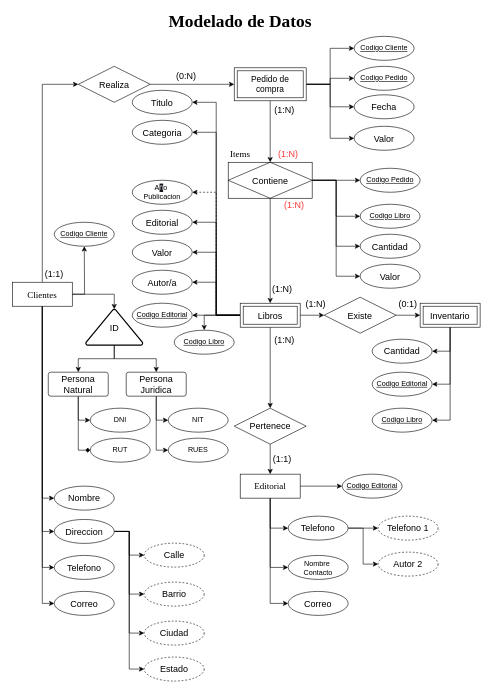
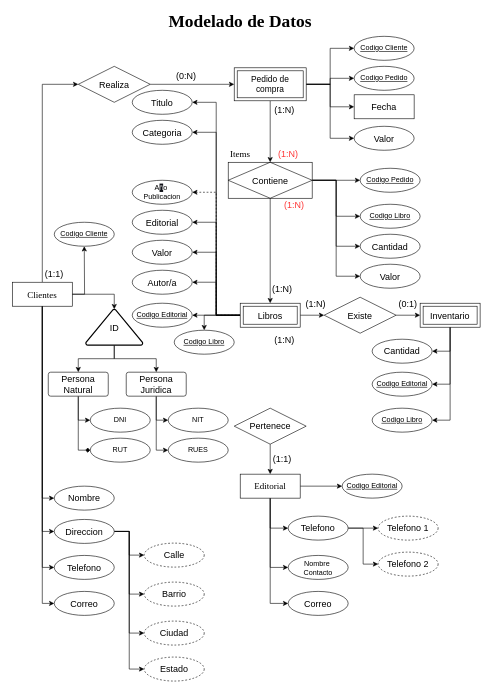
node "Fecha": shape ellipse -> rectangle
edge "Libros" -> "Pertenece": removed
node "Autor 2": label "Autor 2" -> "Telefono 2"
